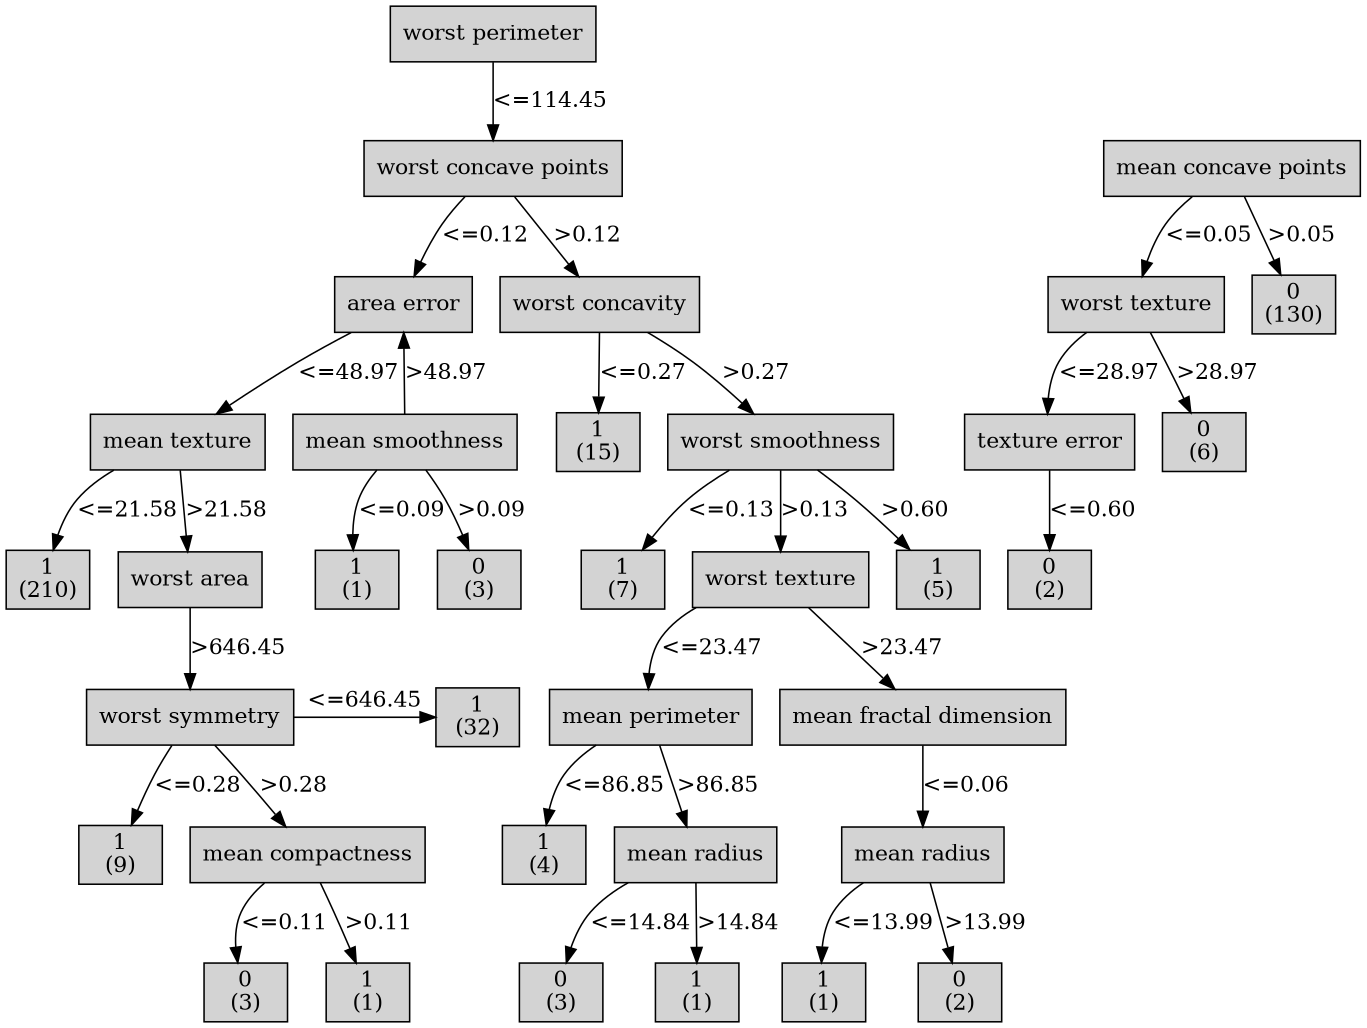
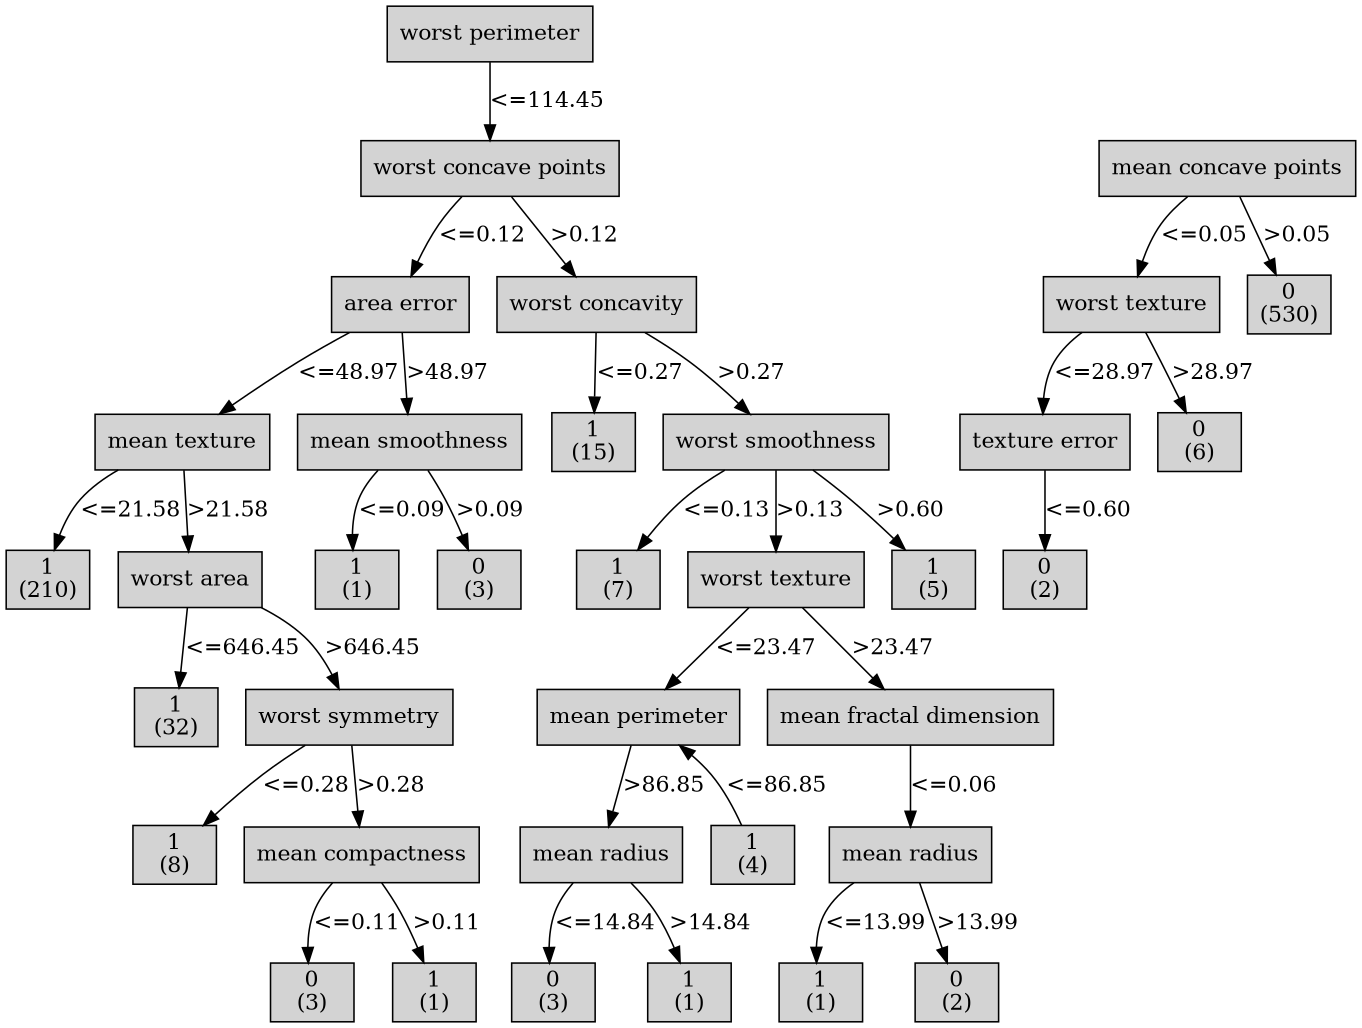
node "0 (130)": label "0 (130)" -> "0 (530)"
edge "mean smoothness" -> "area error": reversed
edge "worst symmetry" -> "1 (32)": now "worst area" -> "1 (32)"
edge "mean perimeter" -> "1 (4)": reversed
node "1 (9)": label "1 (9)" -> "1 (8)"
